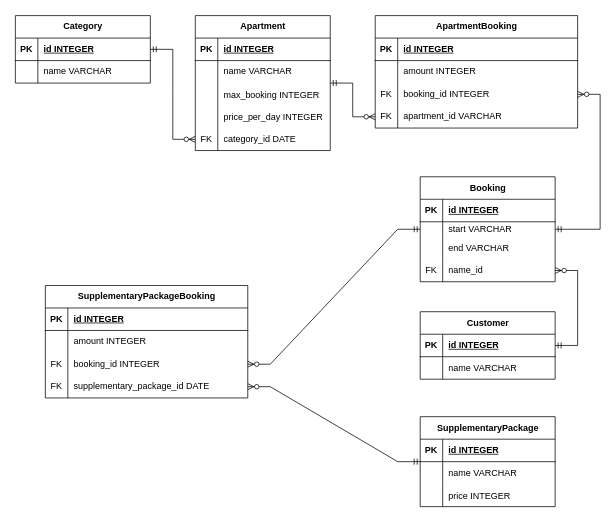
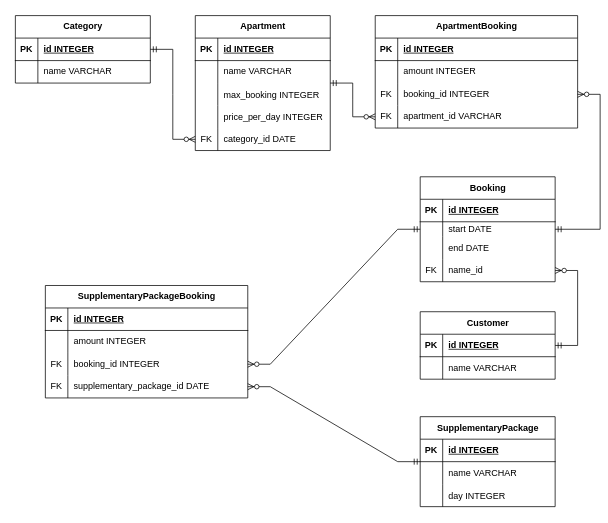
node "start VARCHAR": label "start VARCHAR" -> "start DATE"
node "end VARCHAR": label "end VARCHAR" -> "end DATE"
node "price INTEGER": label "price INTEGER" -> "day INTEGER"
